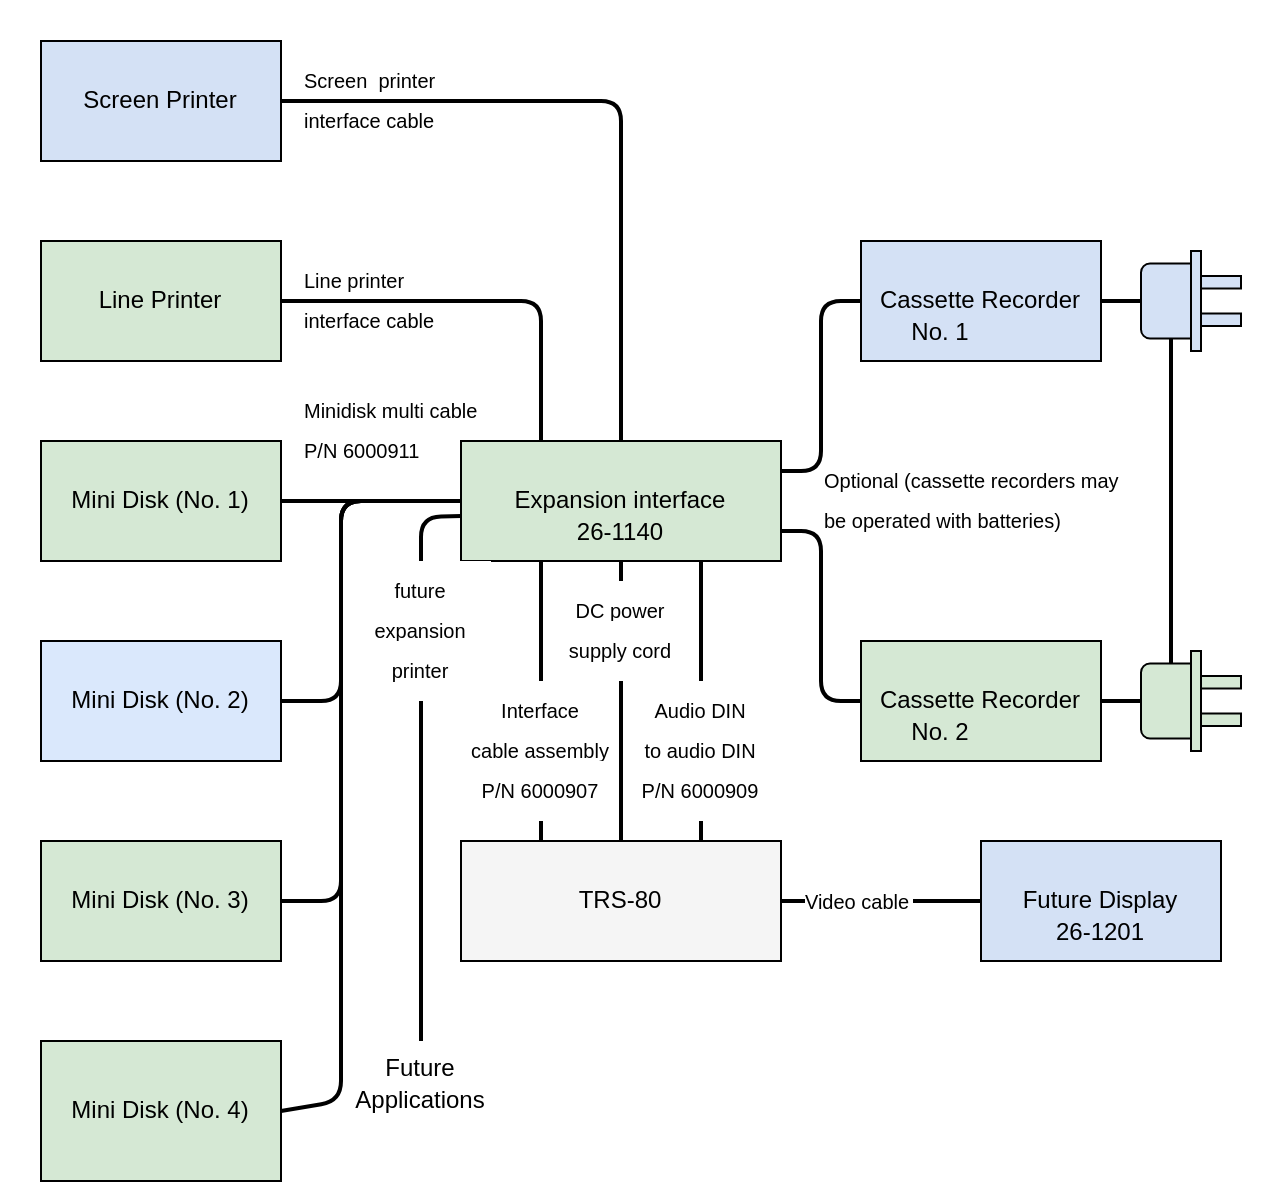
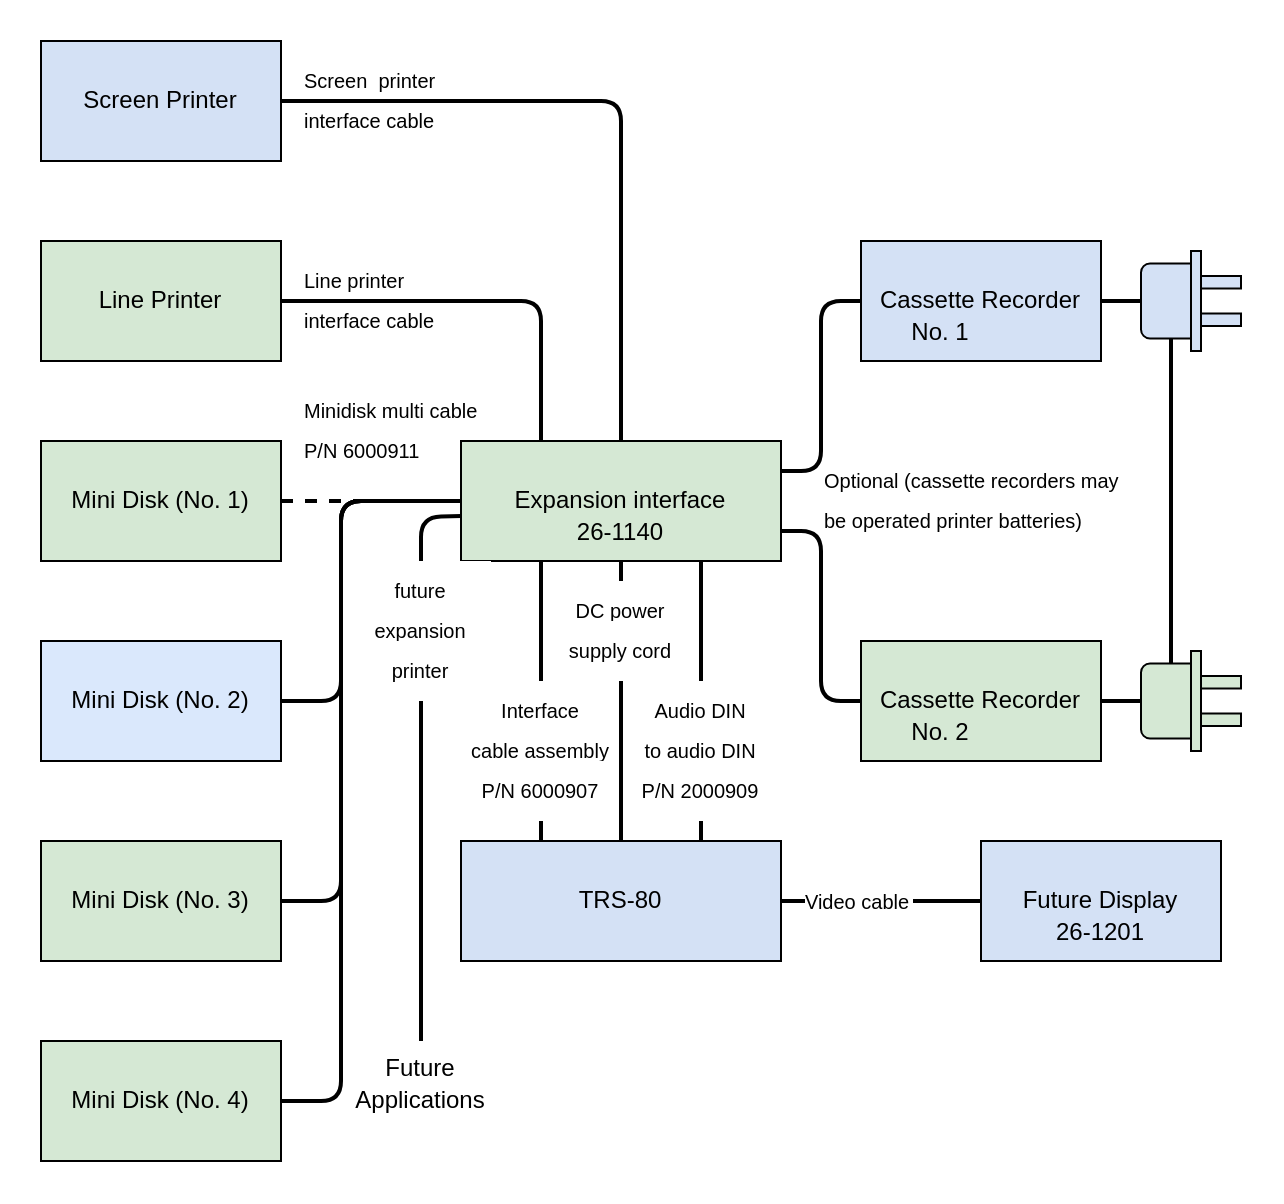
edge "Mini Disk (No. 1)" -- "26-1140": style solid -> dashed
node "be operated with batteries)": label "be operated with batteries)" -> "be operated printer batteries)"
node "P/N 6000909": label "P/N 6000909" -> "P/N 2000909"
node "TRS-80": fillcolor #f5f5f5 -> #d4e1f5
node "Mini Disk (No. 4)": size 240x140 -> 240x120
